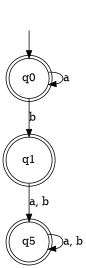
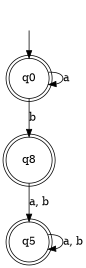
node "q1": label "q1" -> "q8"
